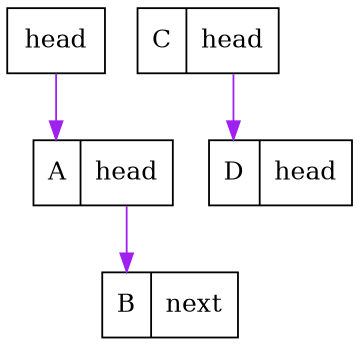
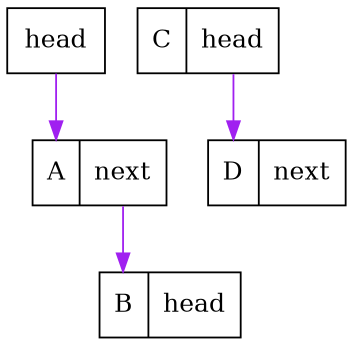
node "A": text "head" -> "next"
node "D": text "head" -> "next"
node "B": text "next" -> "head"
